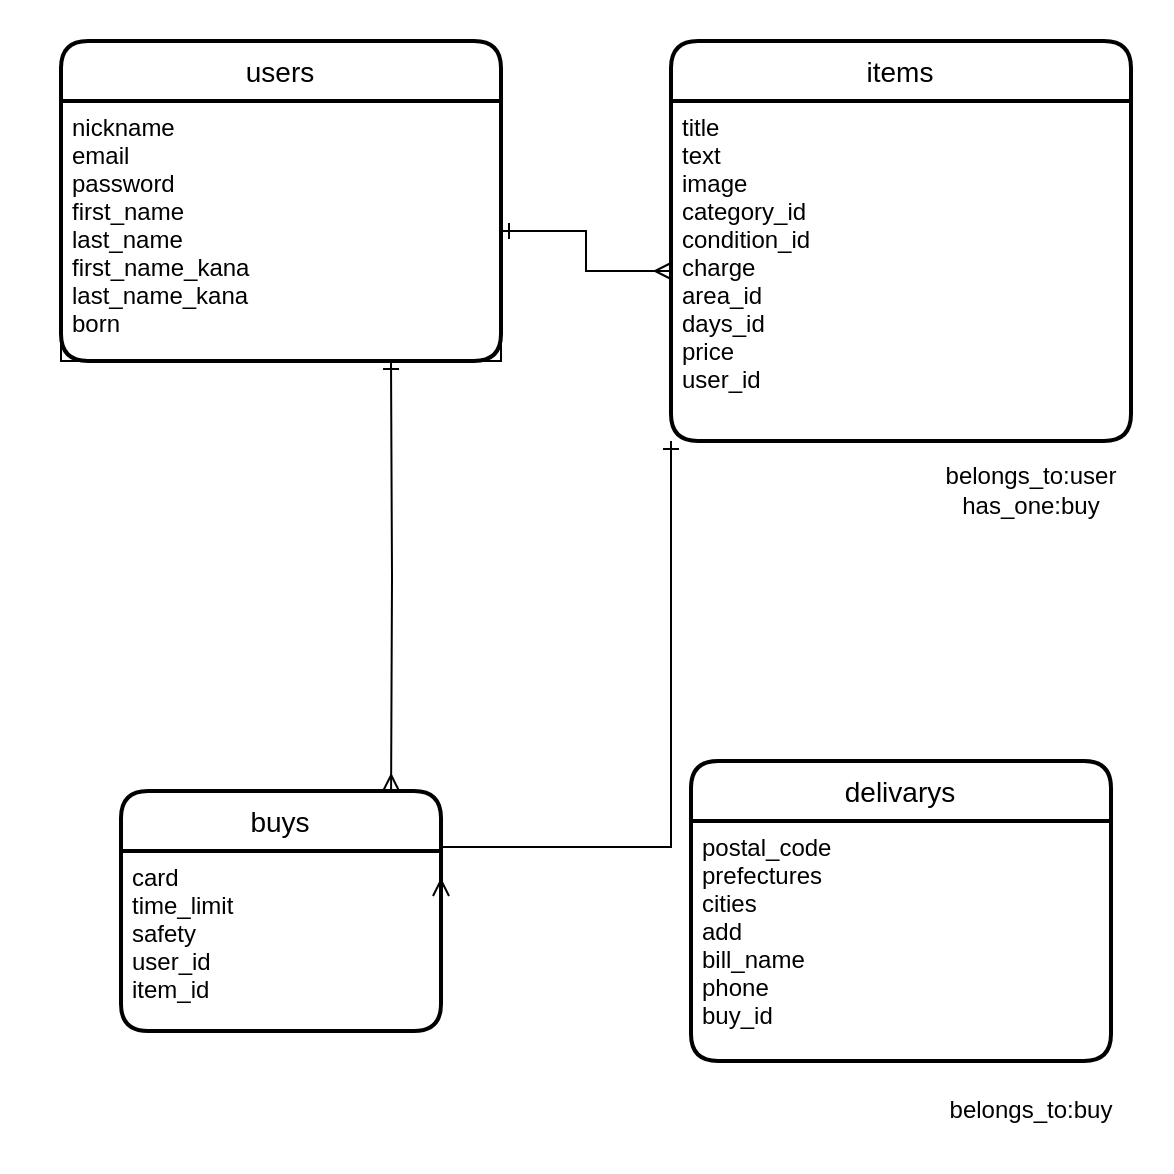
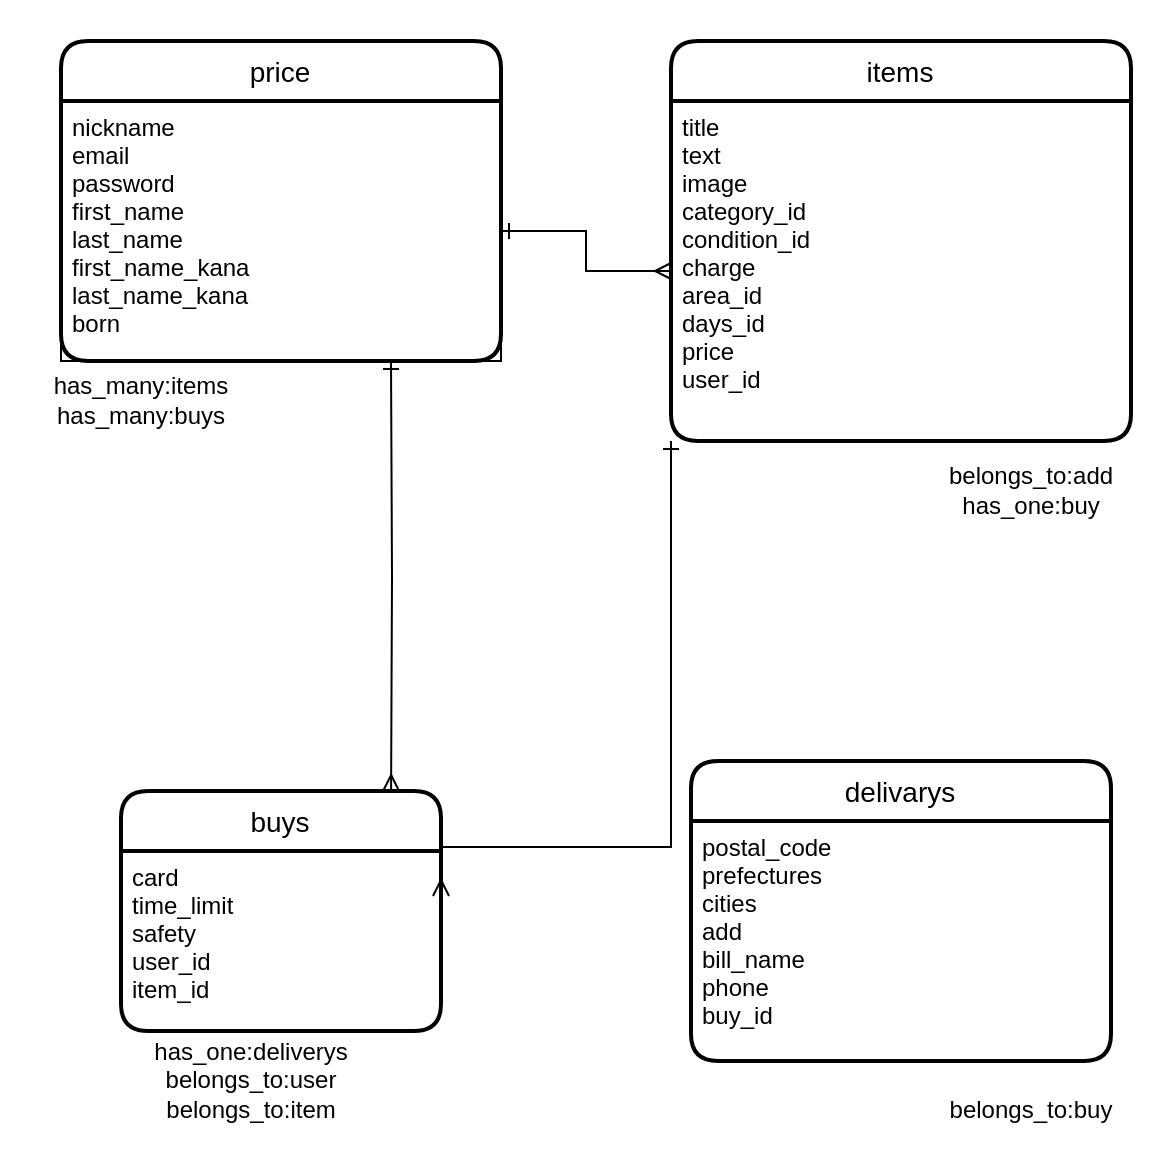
node "users": label "users" -> "price"
node "has_many:items has_many:buys": added
node "belongs_to:user has_one:buy": label "belongs_to:user has_one:buy" -> "belongs_to:add has_one:buy"
node "has_one:deliverys belongs_to:user belongs_to:item": added
